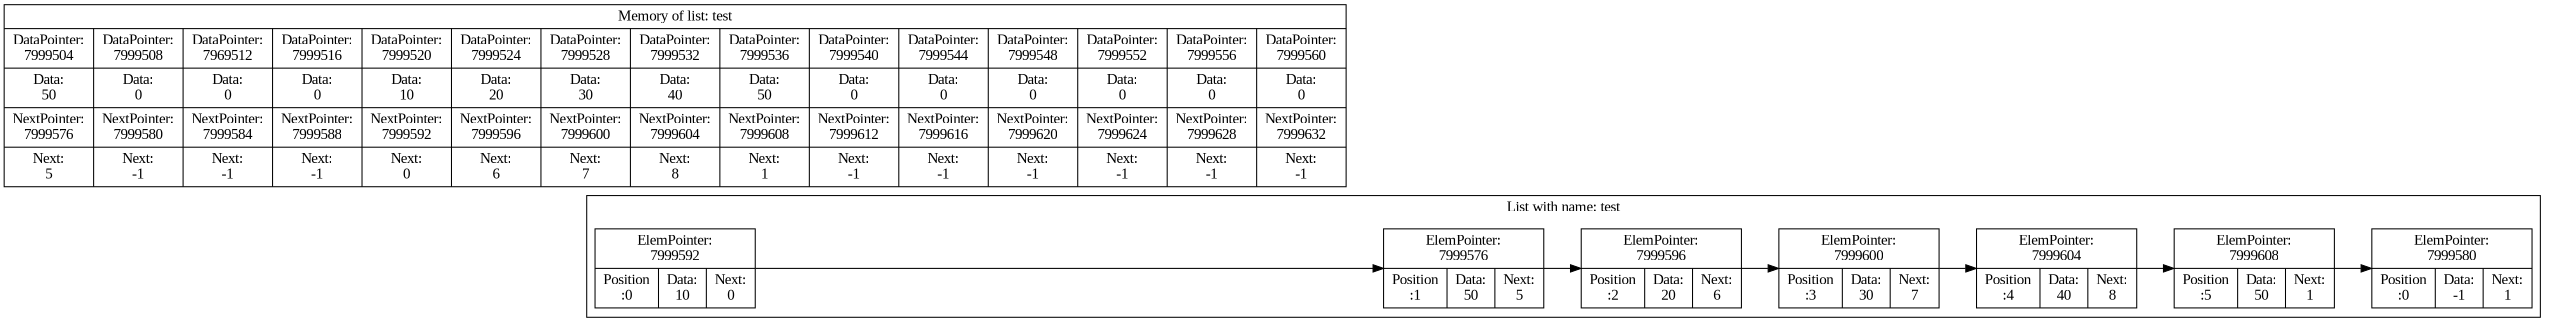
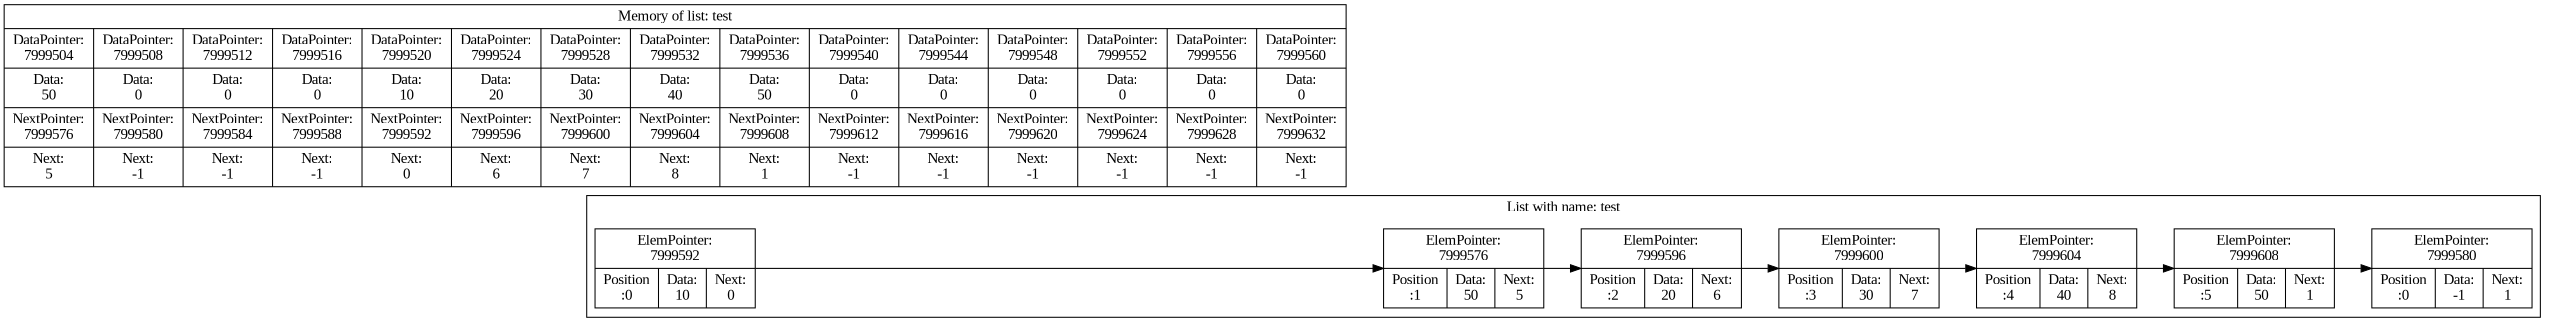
node "Memory of list: test": text "7969512" -> "7999512"
